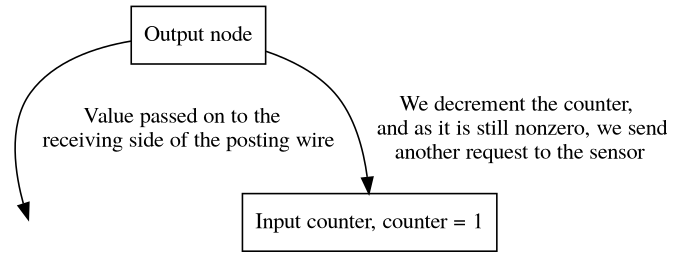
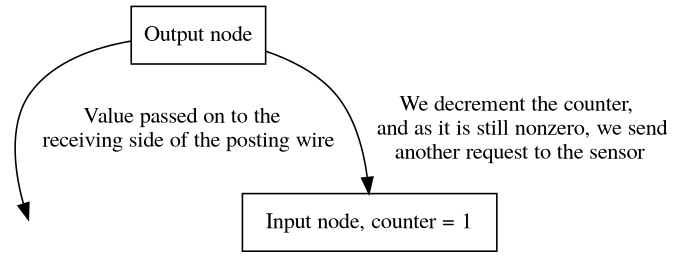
node "Input counter, counter = 1": label "Input counter, counter = 1" -> "Input node, counter = 1"
